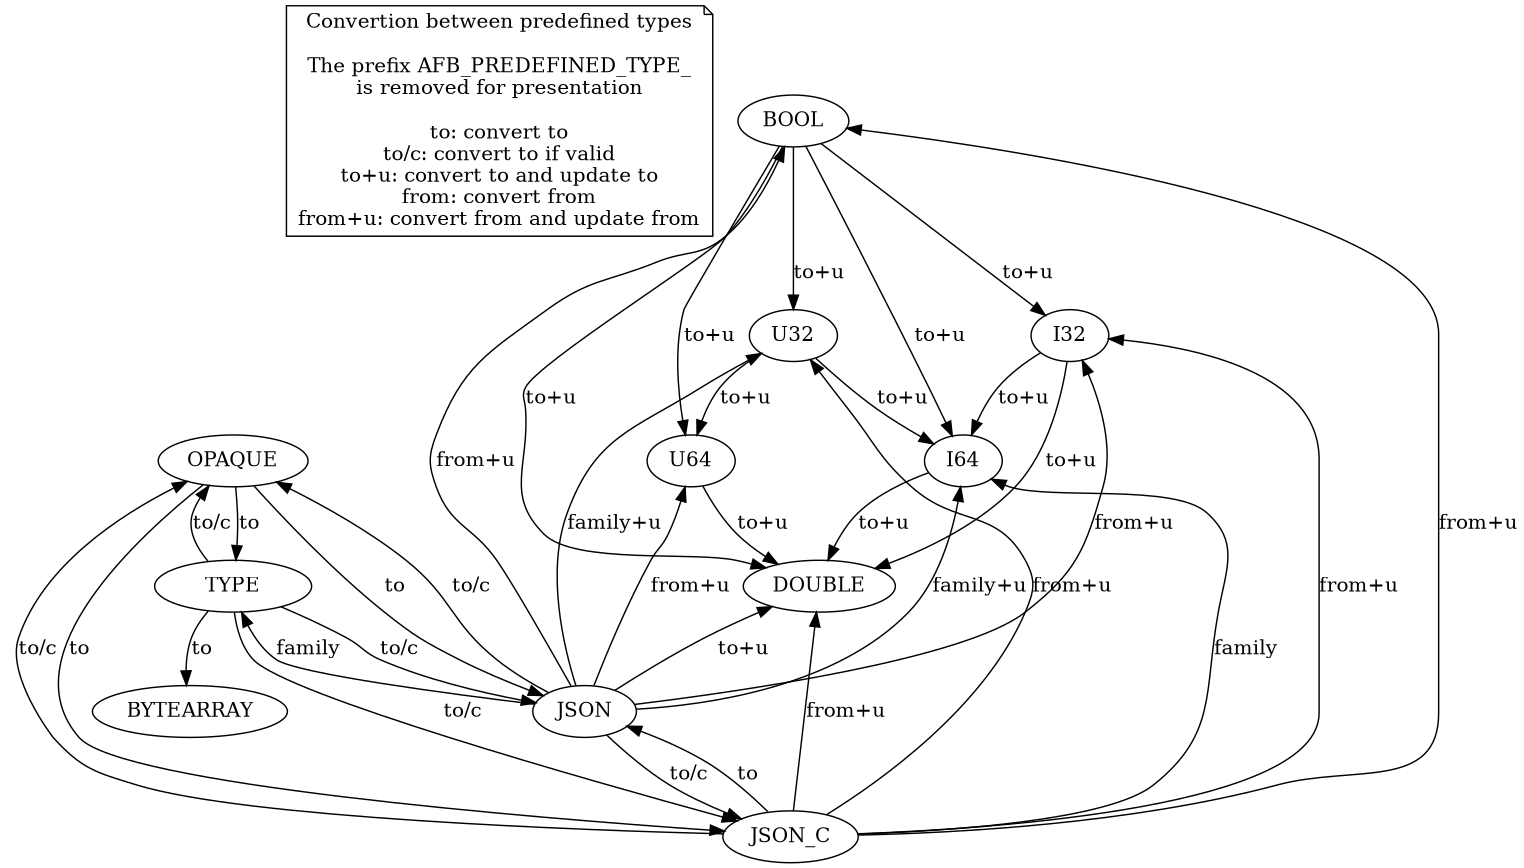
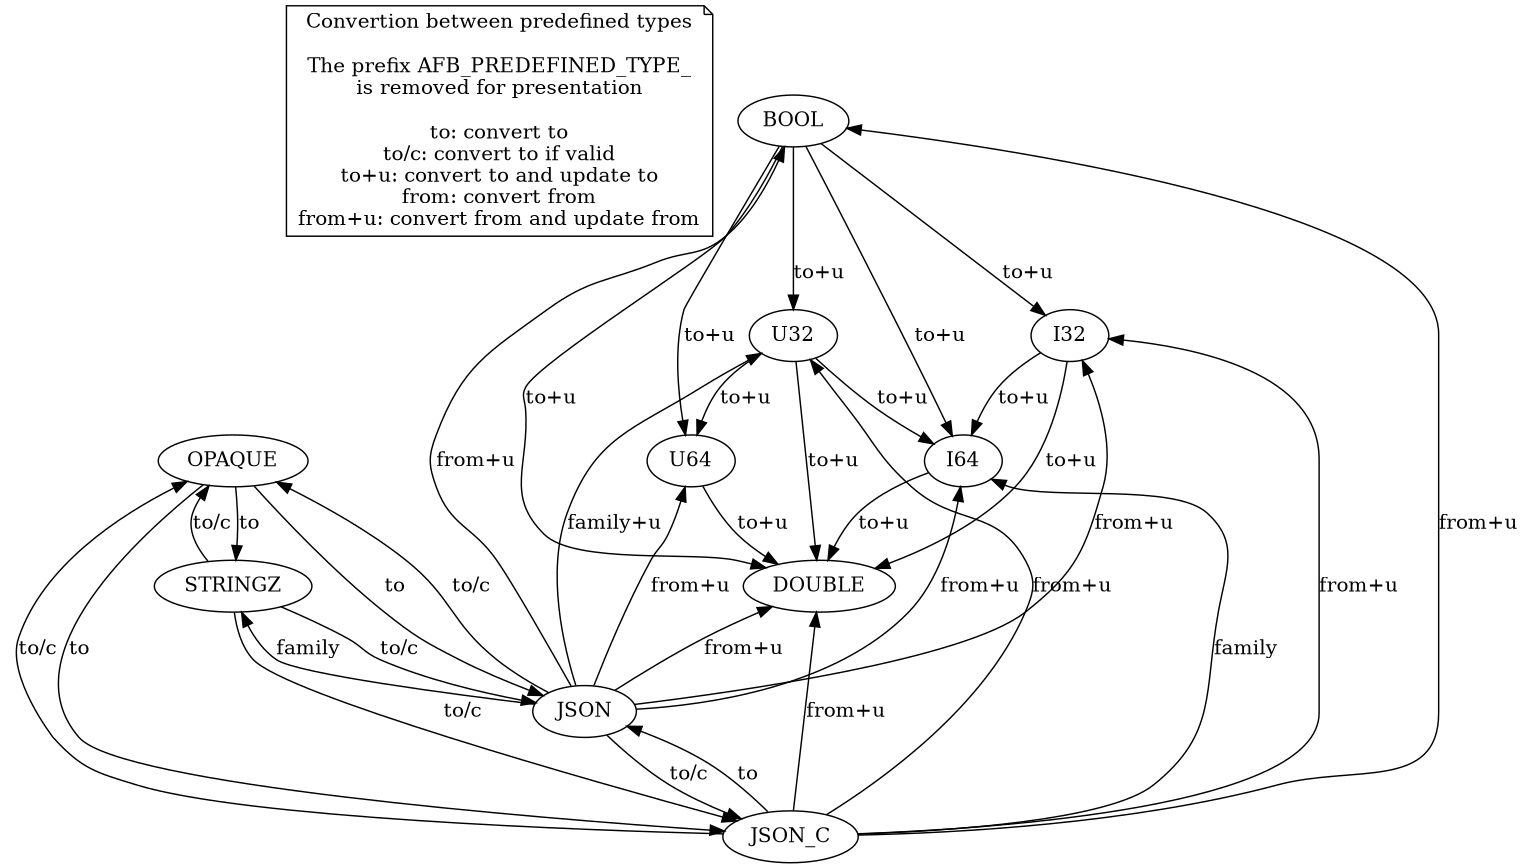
edge "U32" -> "DOUBLE": added, label "to+u"
node "TYPE": label "TYPE" -> "STRINGZ"
edge "JSON" -> "I64": label "family+u" -> "from+u"
edge "JSON" -> "DOUBLE": label "to+u" -> "from+u"
node "BYTEARRAY": removed
